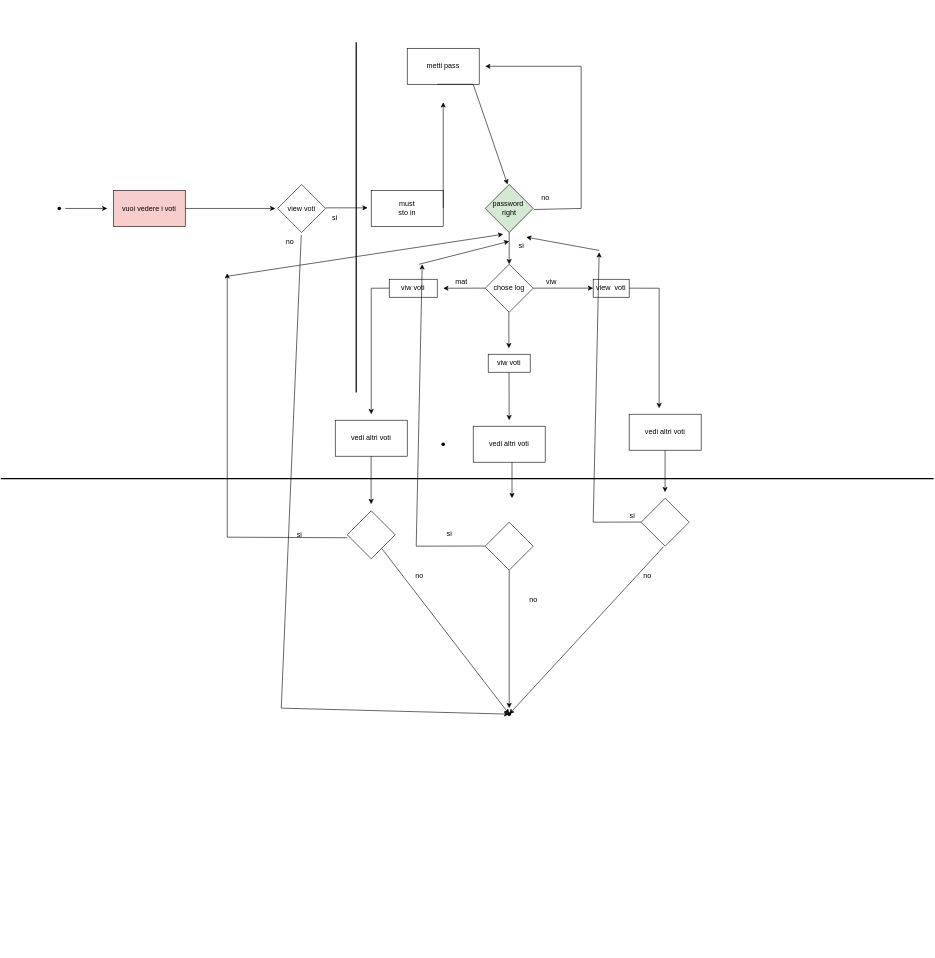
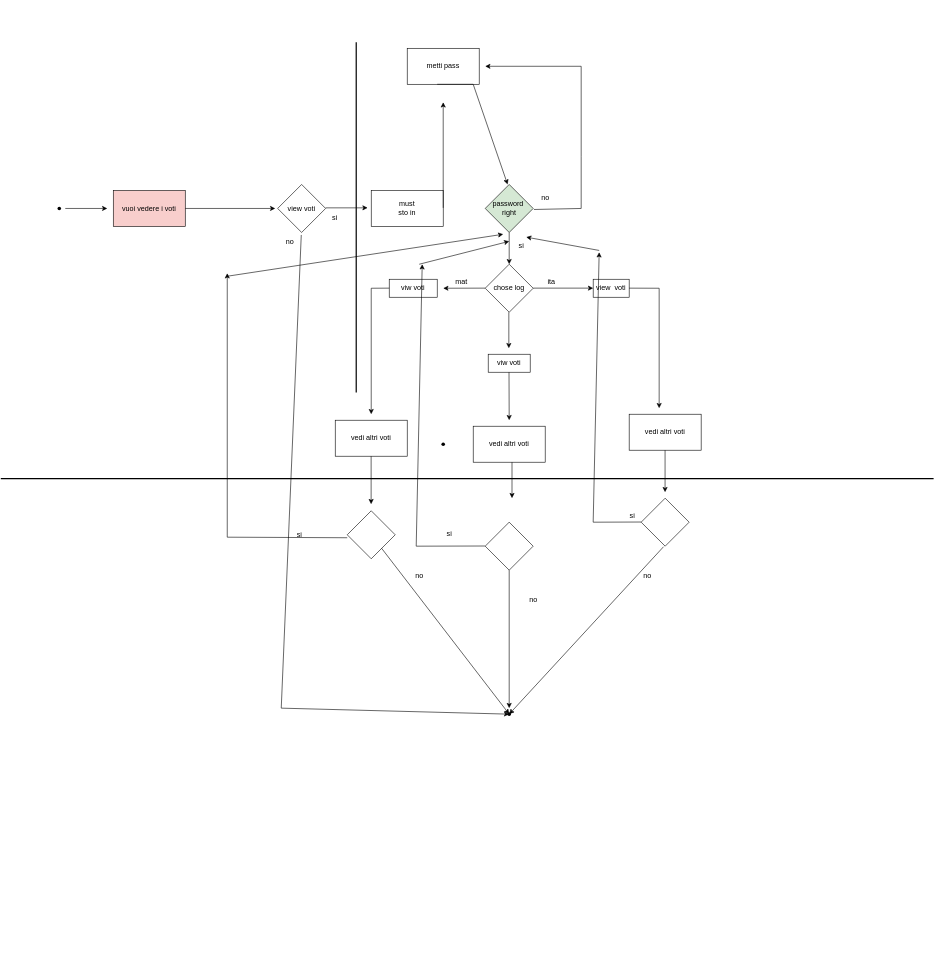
node "viw": label "viw" -> "ita"
